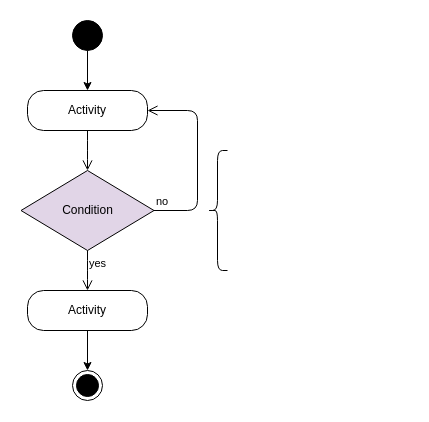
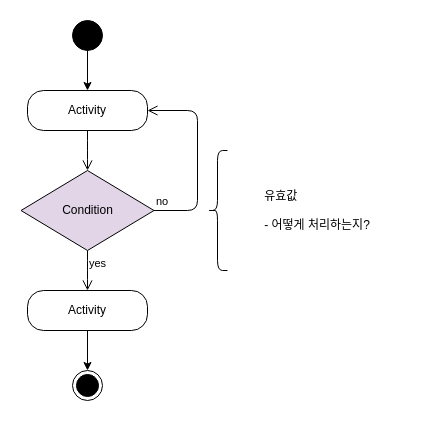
node "유효값 - 어떻게 처리하는지?": added
